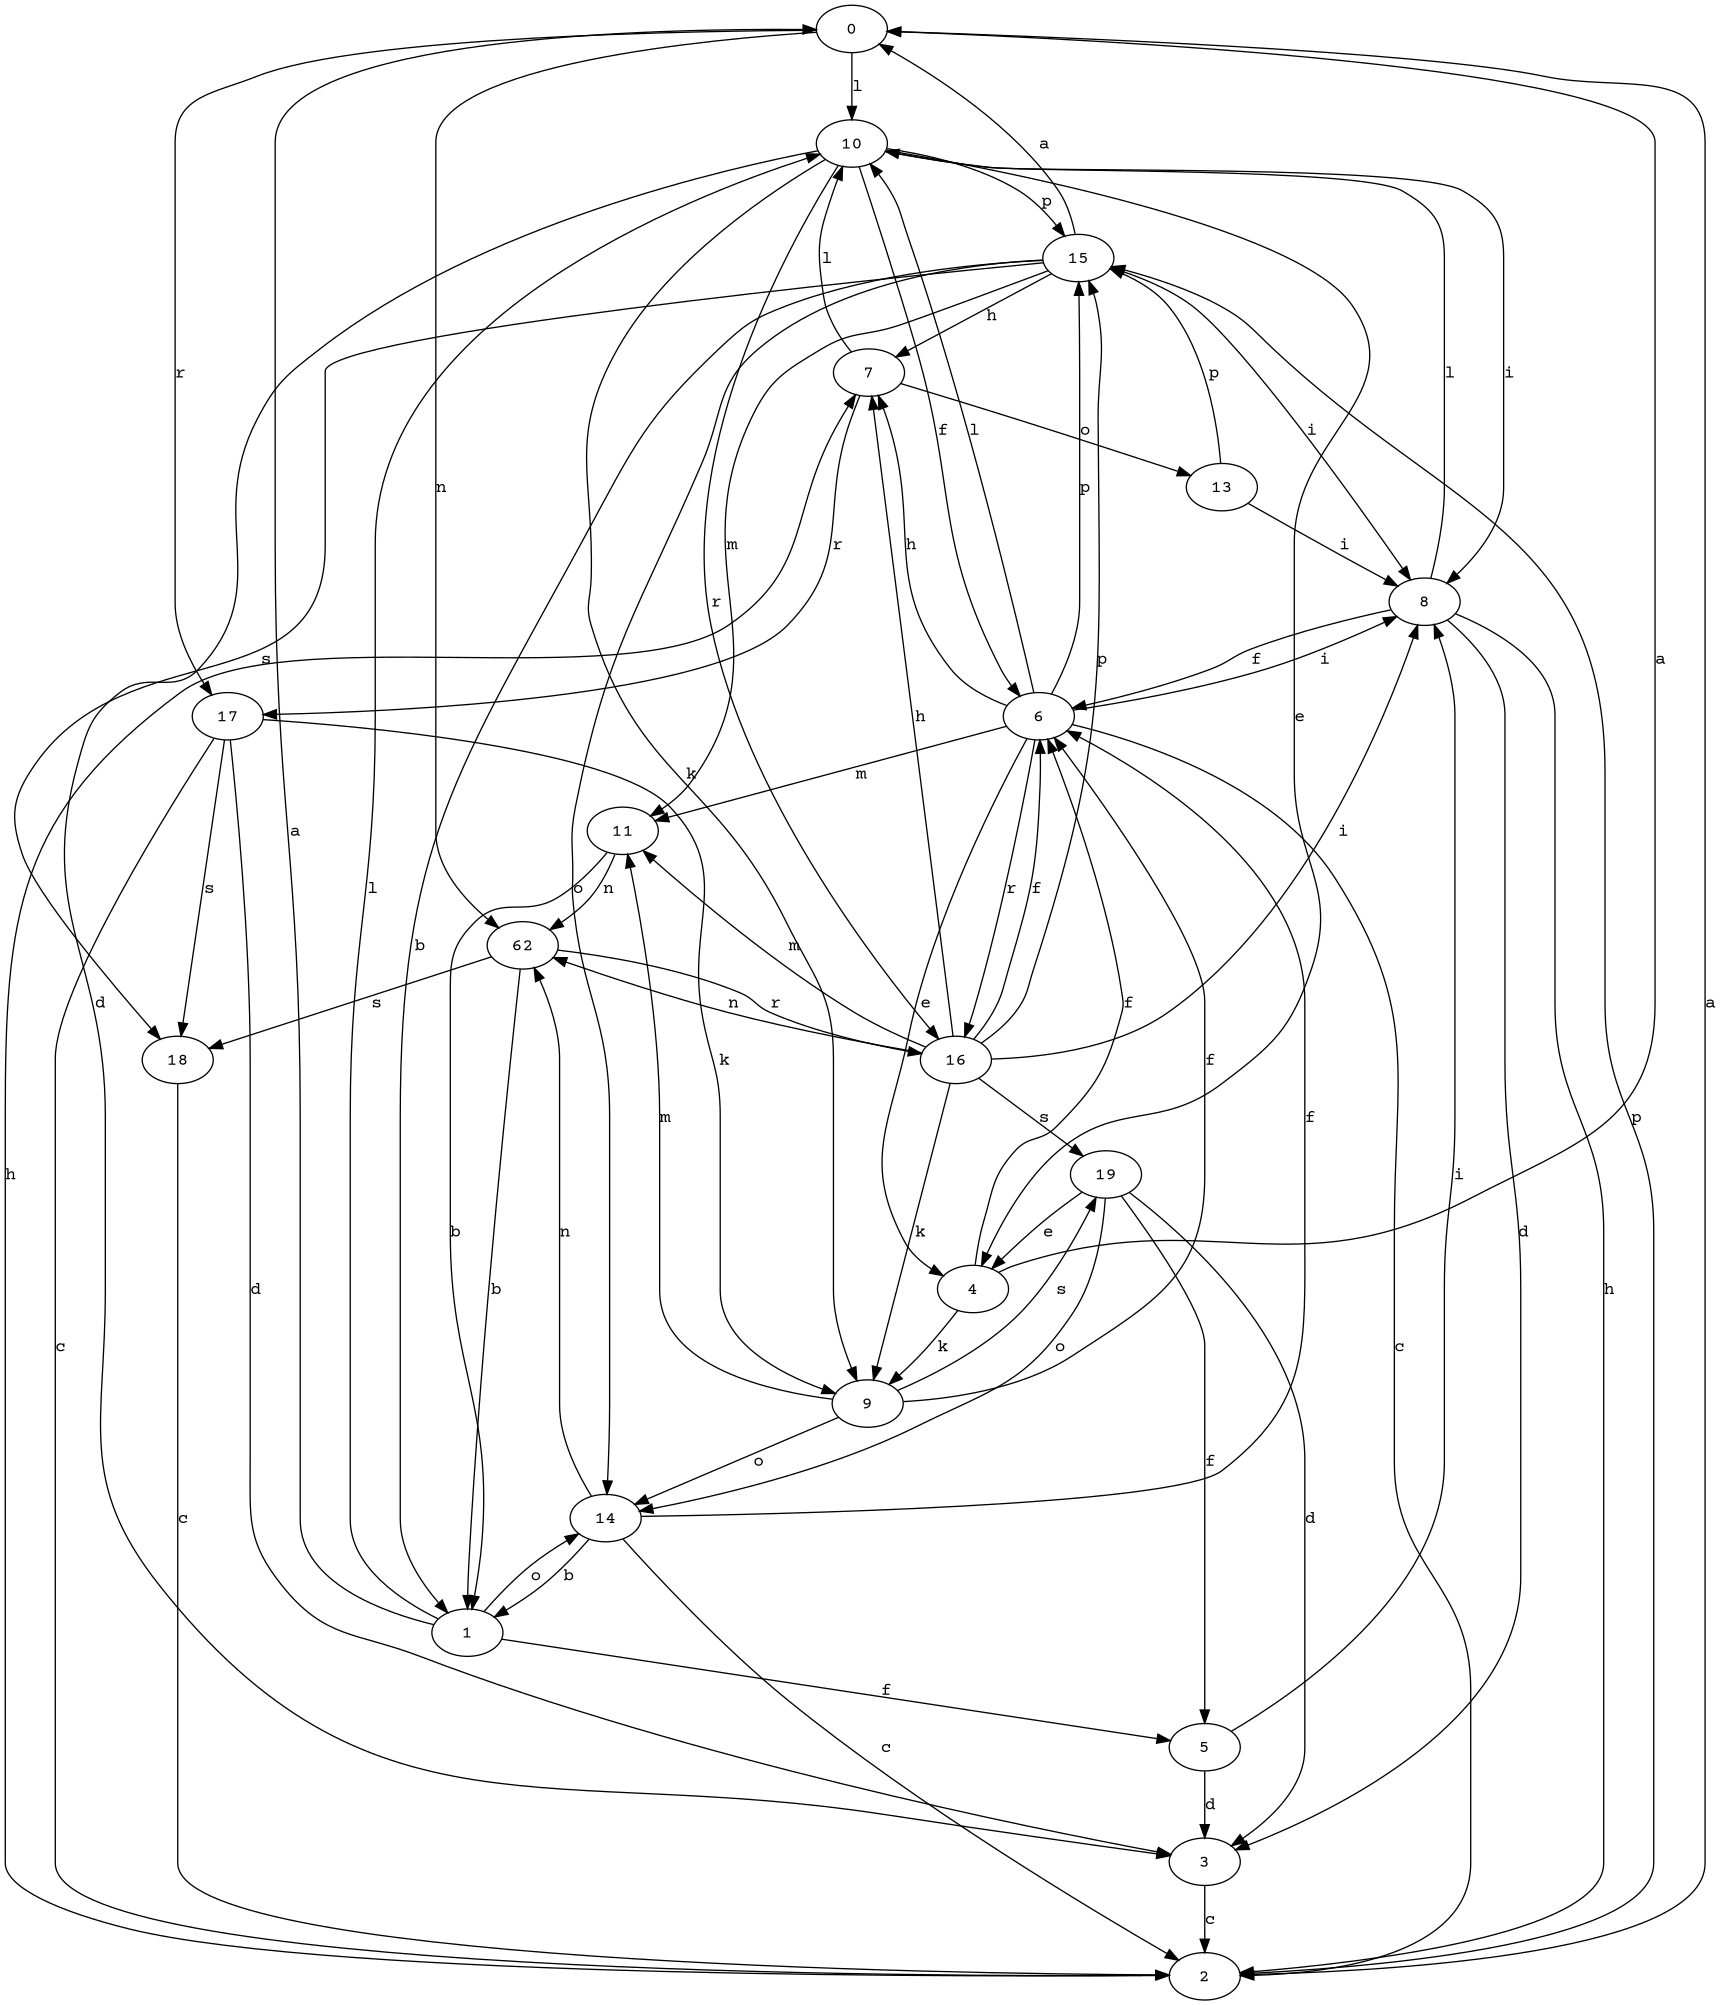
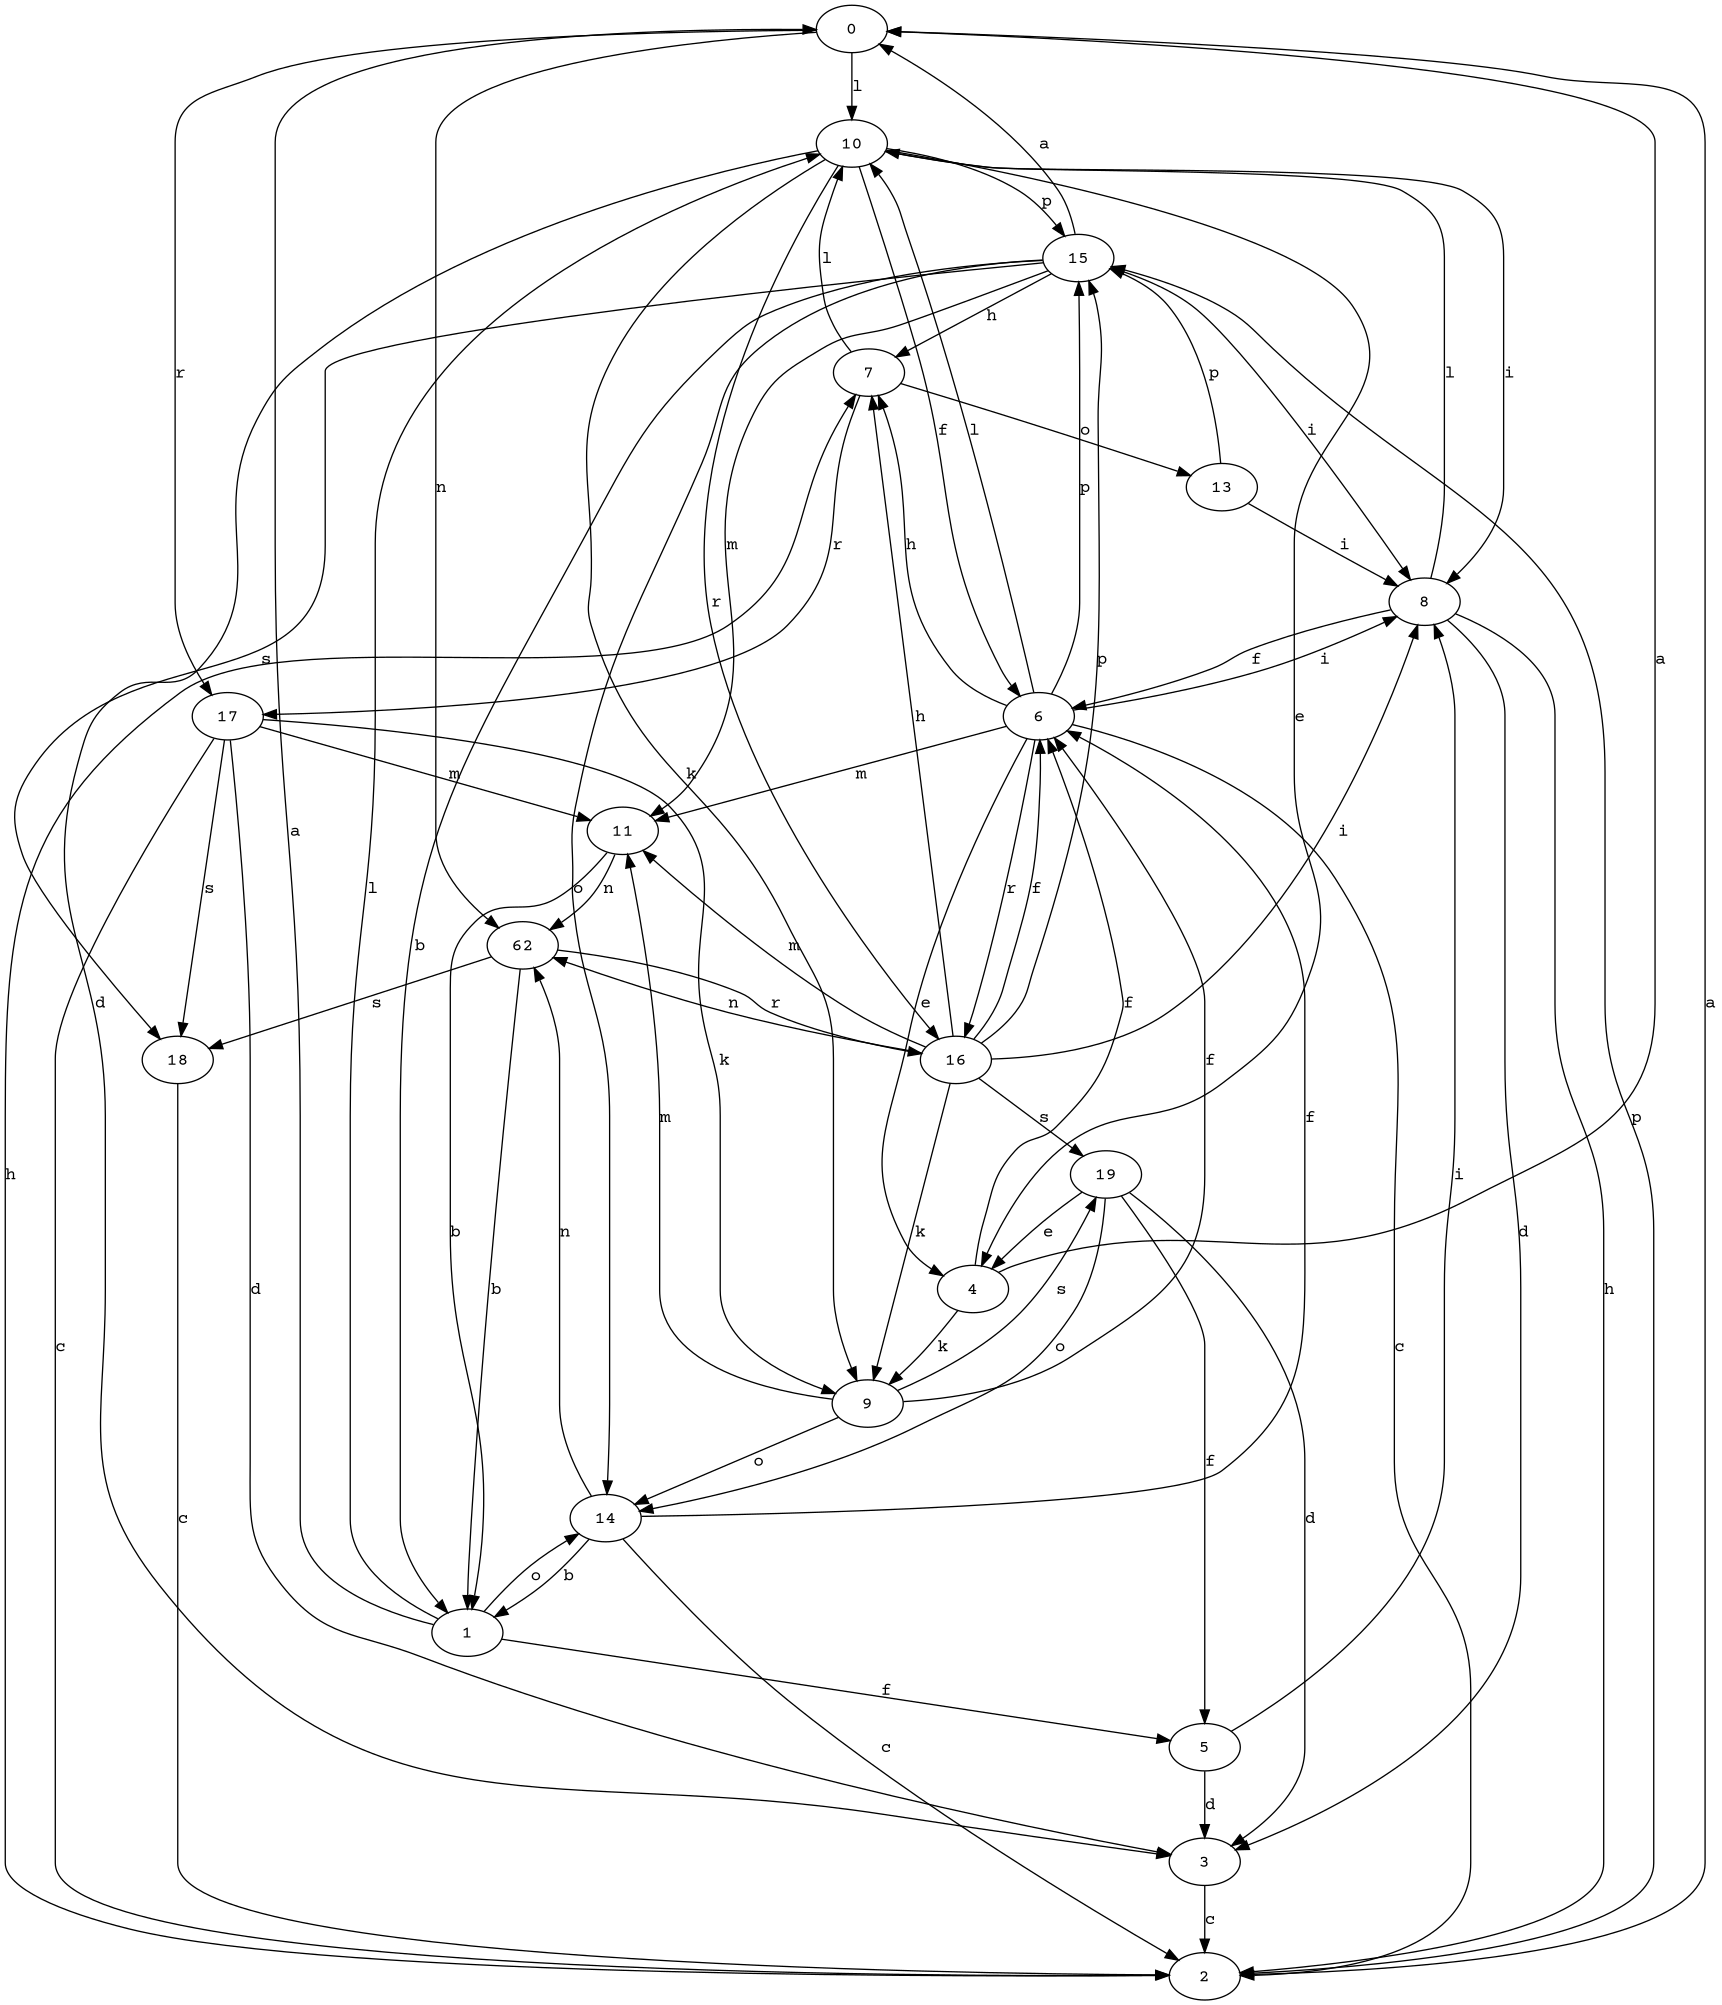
edge "17" -> "11": added, label "m"
